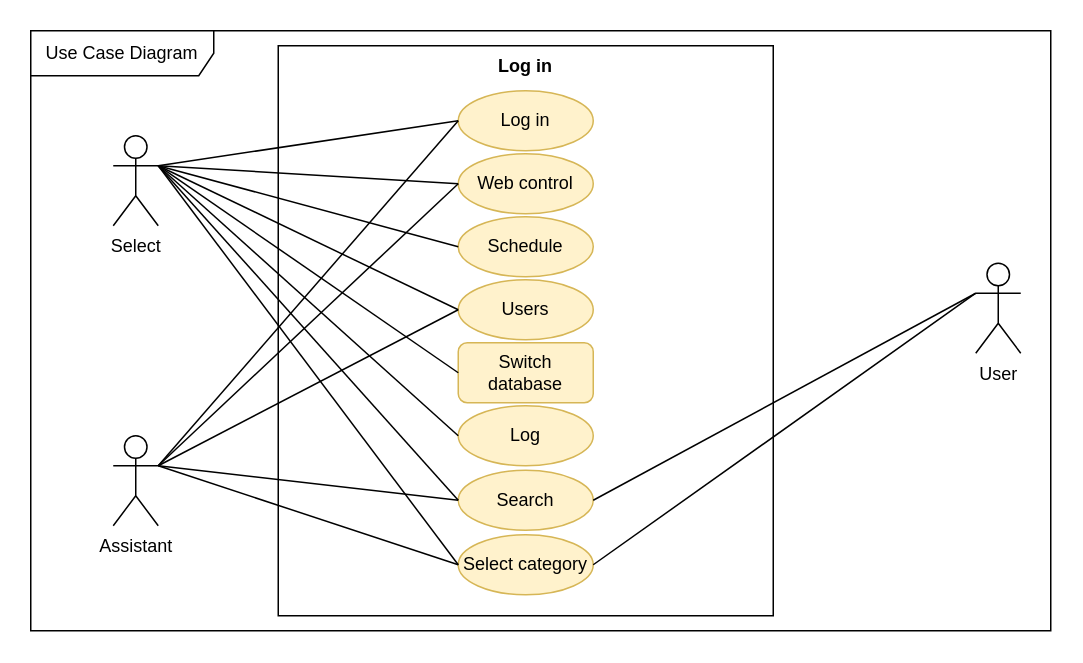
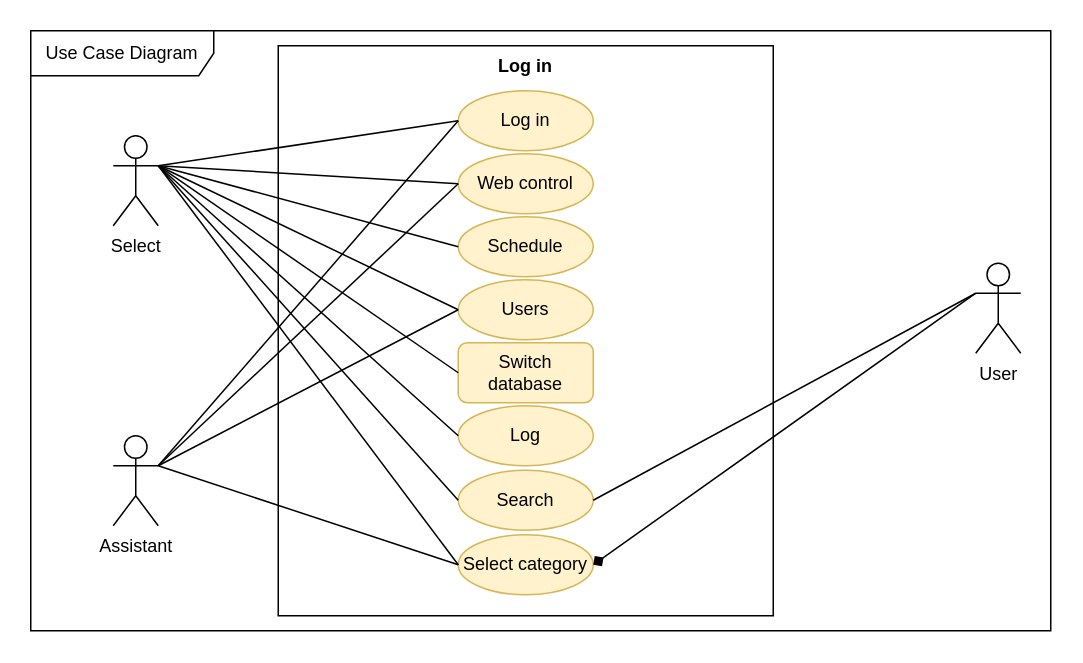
edge "Assistant" -- "Search": removed
edge "User" -- "Select category": arrowhead none -> diamond
